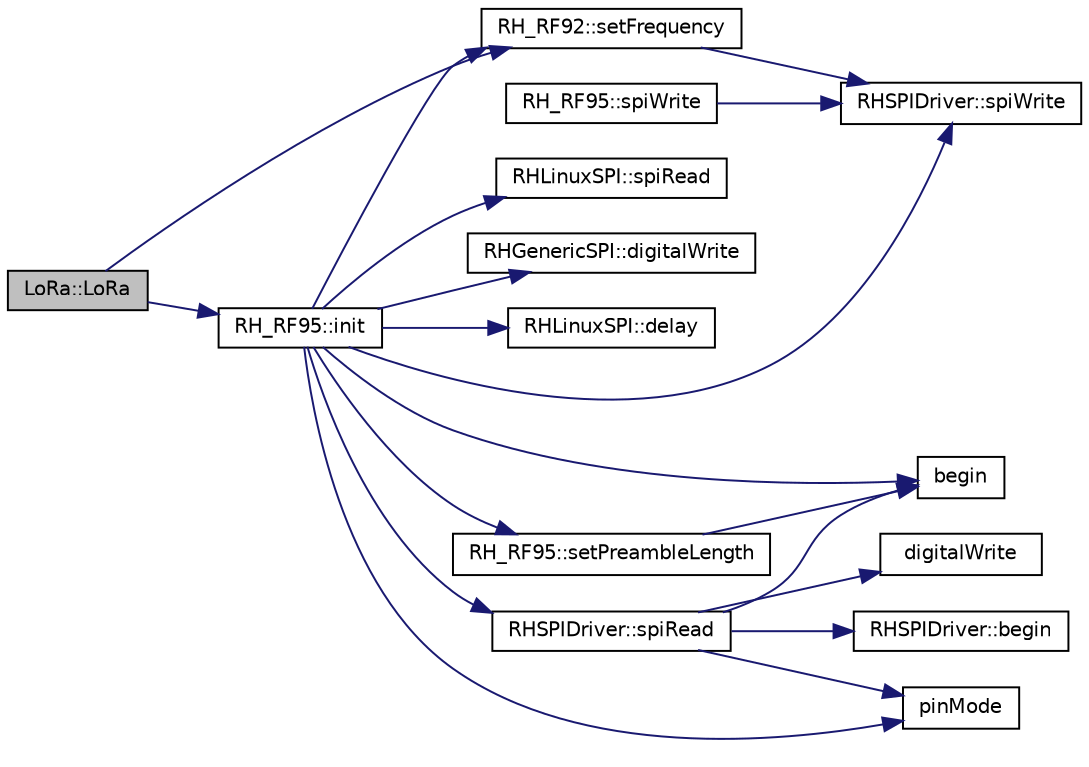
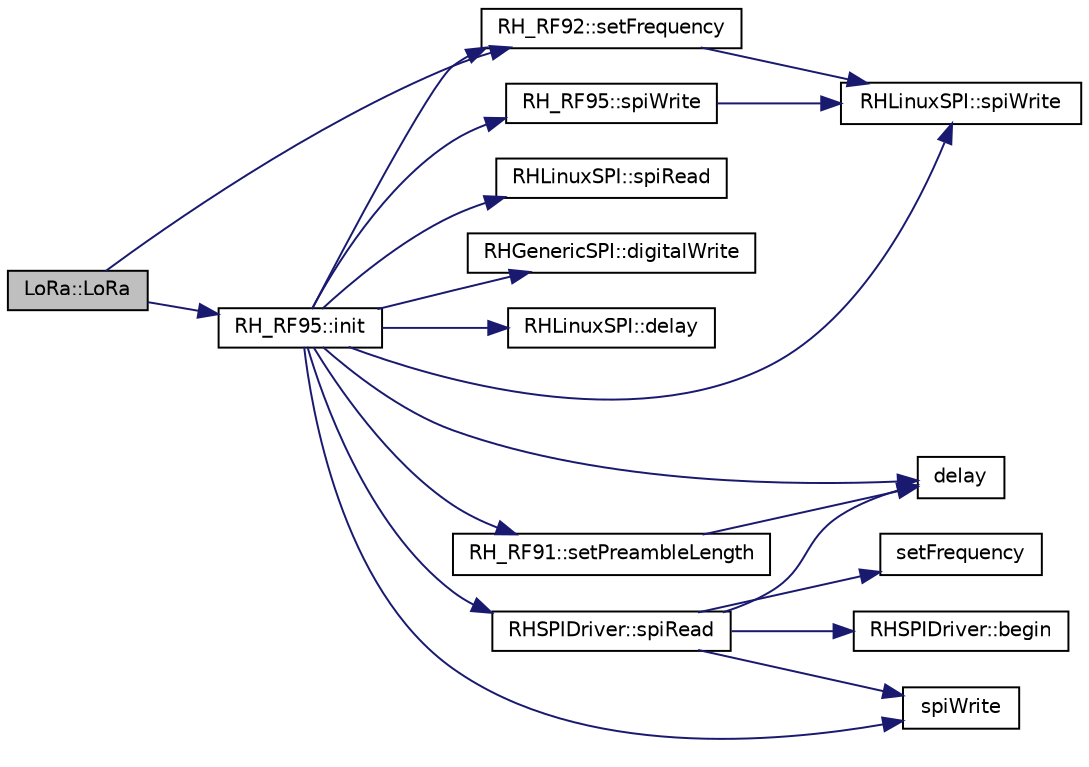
node "RHSPIDriver::spiWrite": label "RHSPIDriver::spiWrite" -> "RHLinuxSPI::spiWrite"
edge "RH_RF95::init" -> "RH_RF95::spiWrite": added
node "begin": label "begin" -> "delay"
node "RH_RF95::setPreambleLength": label "RH_RF95::setPreambleLength" -> "RH_RF91::setPreambleLength"
node "digitalWrite": label "digitalWrite" -> "setFrequency"
node "pinMode": label "pinMode" -> "spiWrite"
